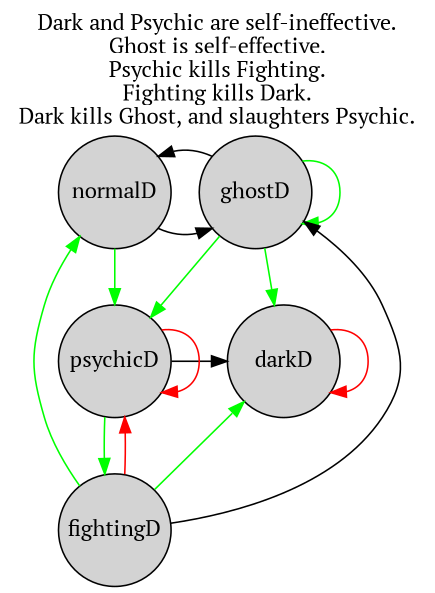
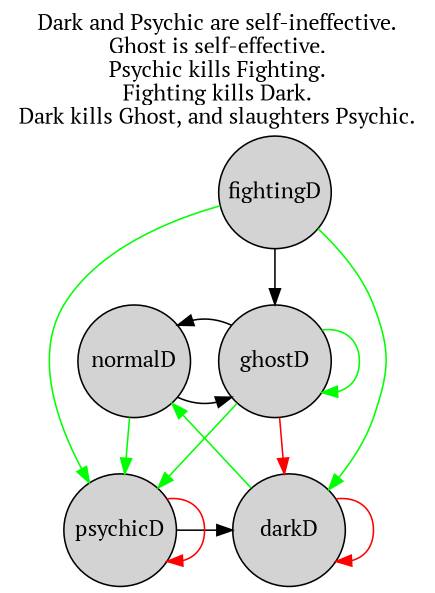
edge "ghostD" -> "darkD": color green -> red
edge "fightingD" -> "normalD": now "darkD" -> "normalD"
edge "psychicD" -> "fightingD": removed
edge "fightingD" -> "psychicD": color red -> green
